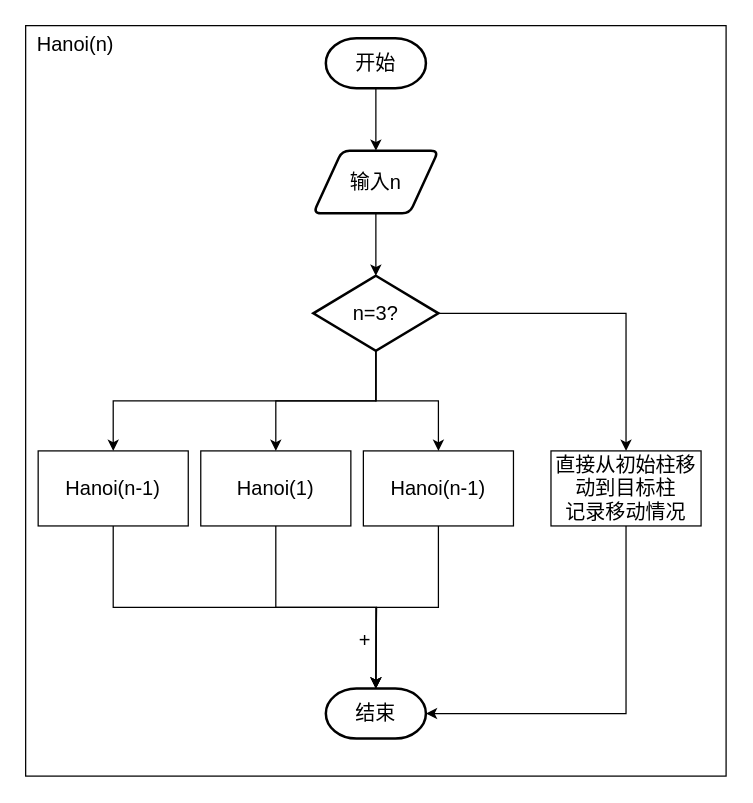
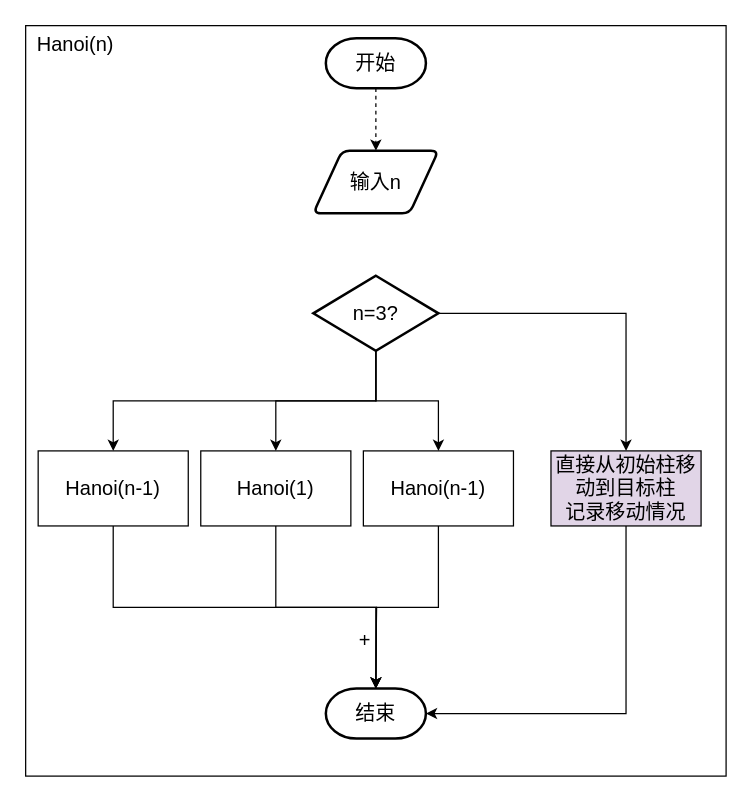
edge "开始" -> "输入n": style solid -> dashed
edge "输入n" -> "n=3?": removed
node "直接从初始柱移动到目标柱记录移动情况": fillcolor #ffffff -> #e1d5e7
